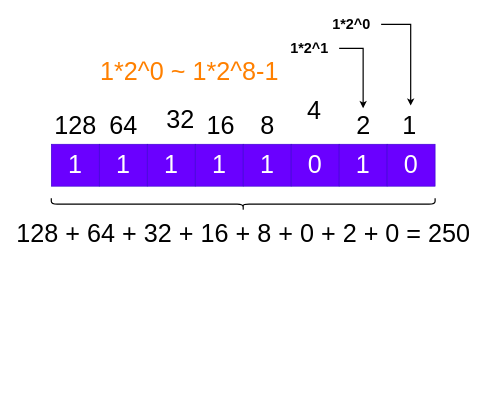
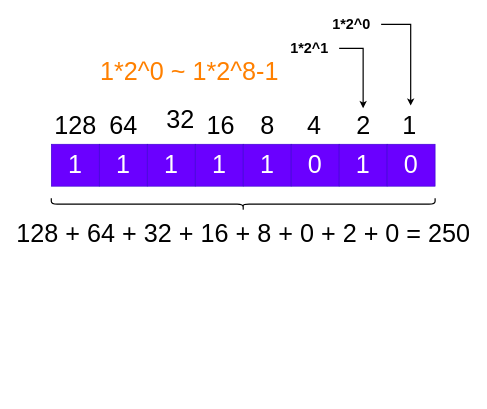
node "4": moved (314, 111) -> (314, 126)
